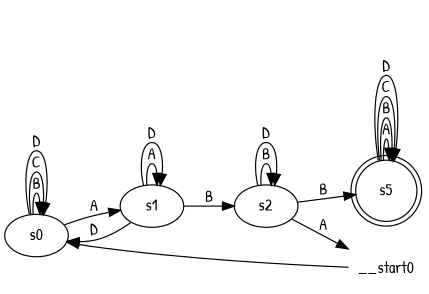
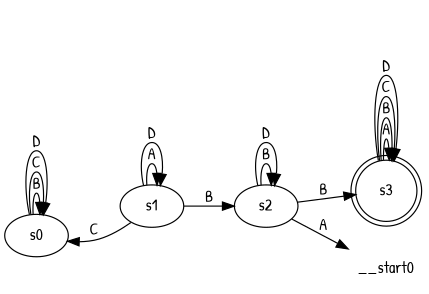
node "s5": label "s5" -> "s3"
edge "s0" -> "s1": removed, label "A"
edge "s1" -> "s0": label "D" -> "C"
edge "__start0" -> "s0": removed
